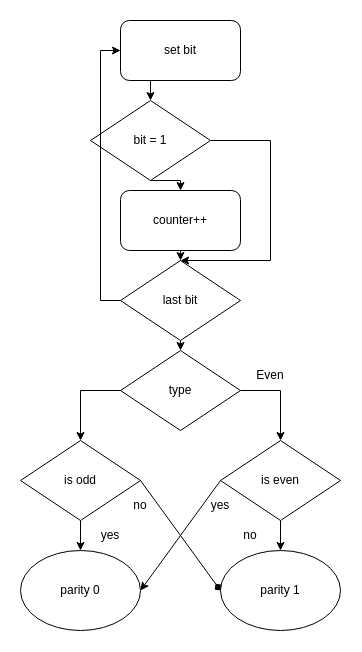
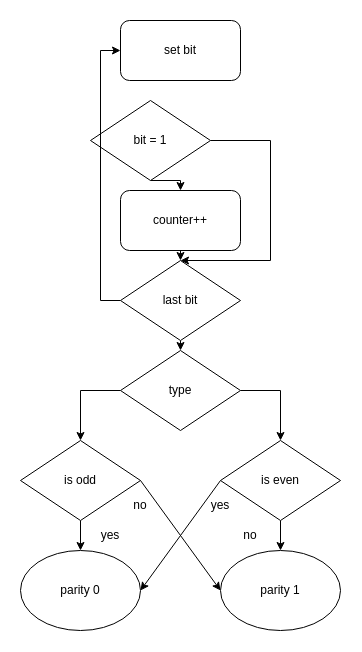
edge "set bit" -> "bit = 1": removed
node "Even": removed
edge "is odd" -> "parity 1": arrowhead diamond -> classic
